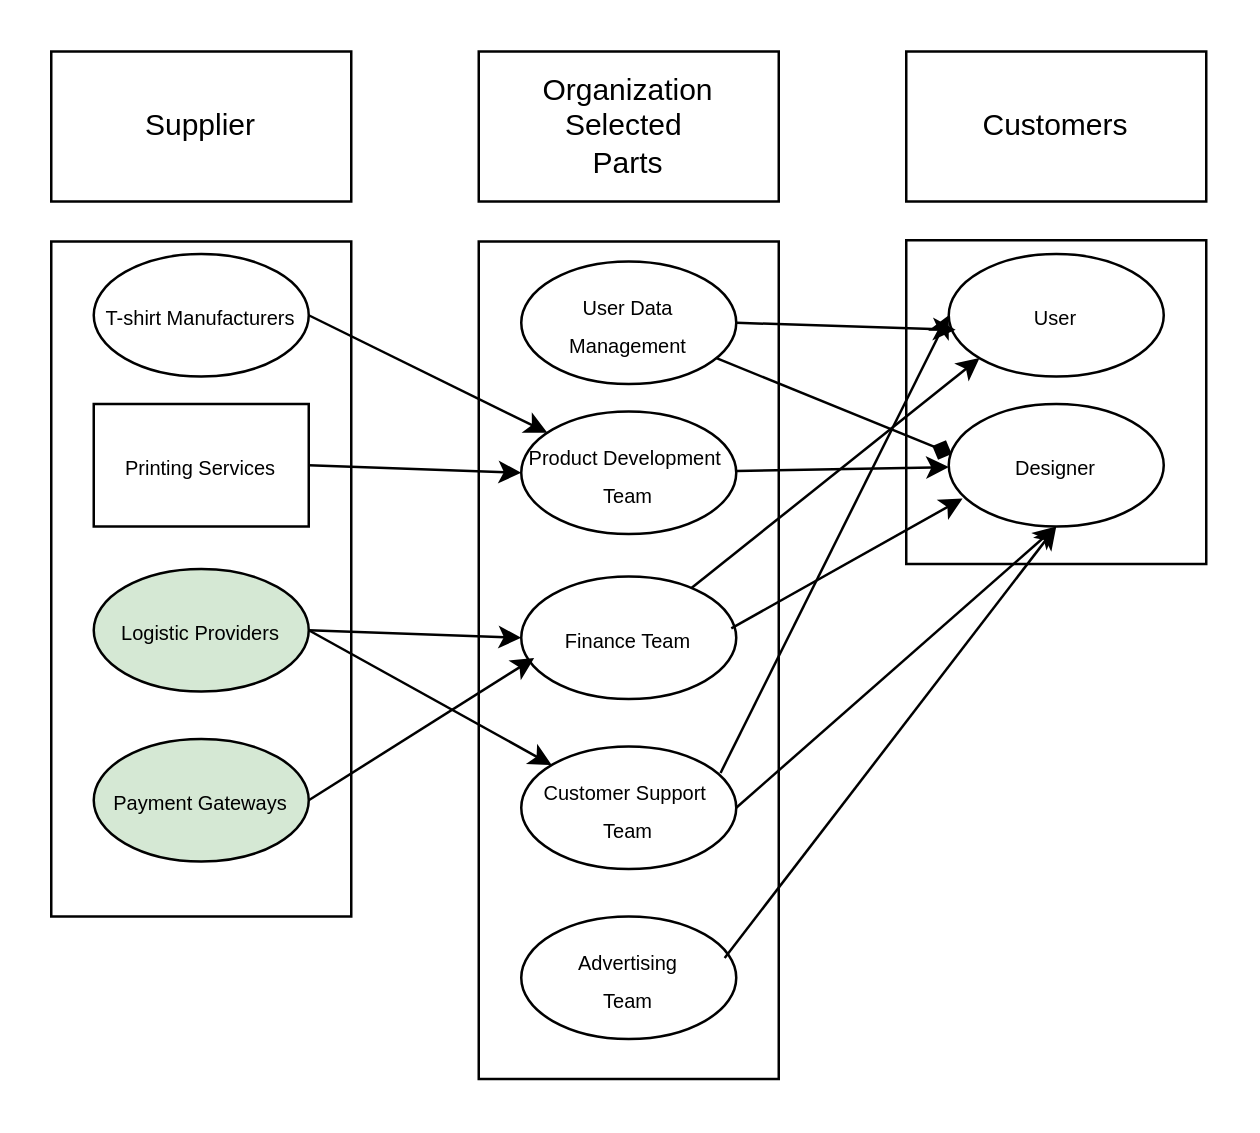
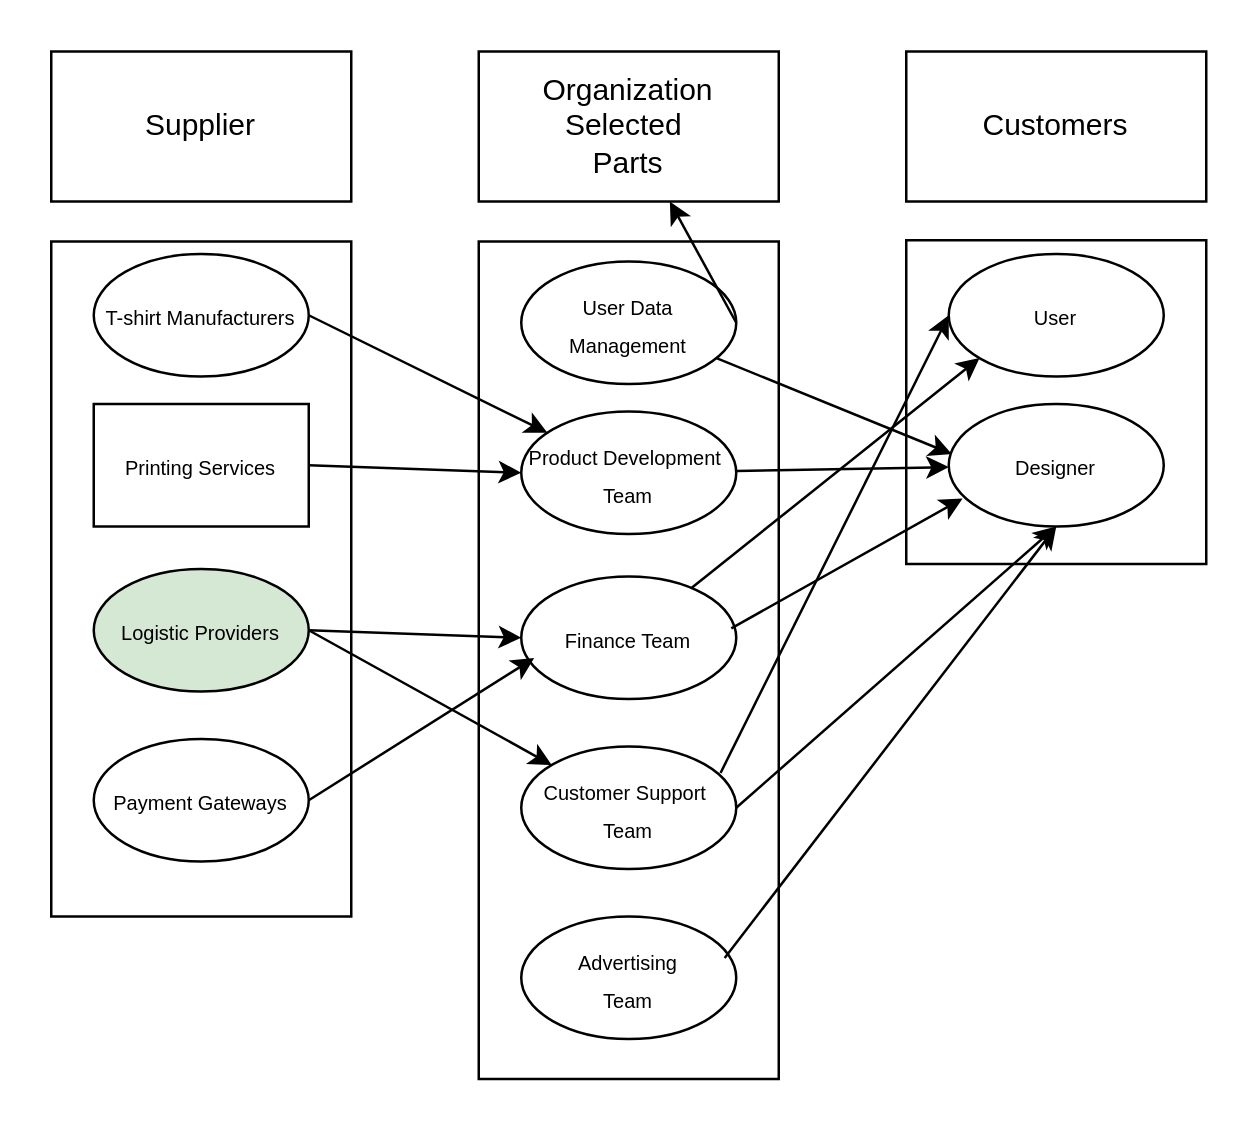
edge "User Data Management" -> "User": now "User Data Management" -> "Organization Selected Parts"
edge "User Data Management" -> "Designer": arrowhead diamond -> classic
node "Payment Gateways": fillcolor #d5e8d4 -> #ffffff
